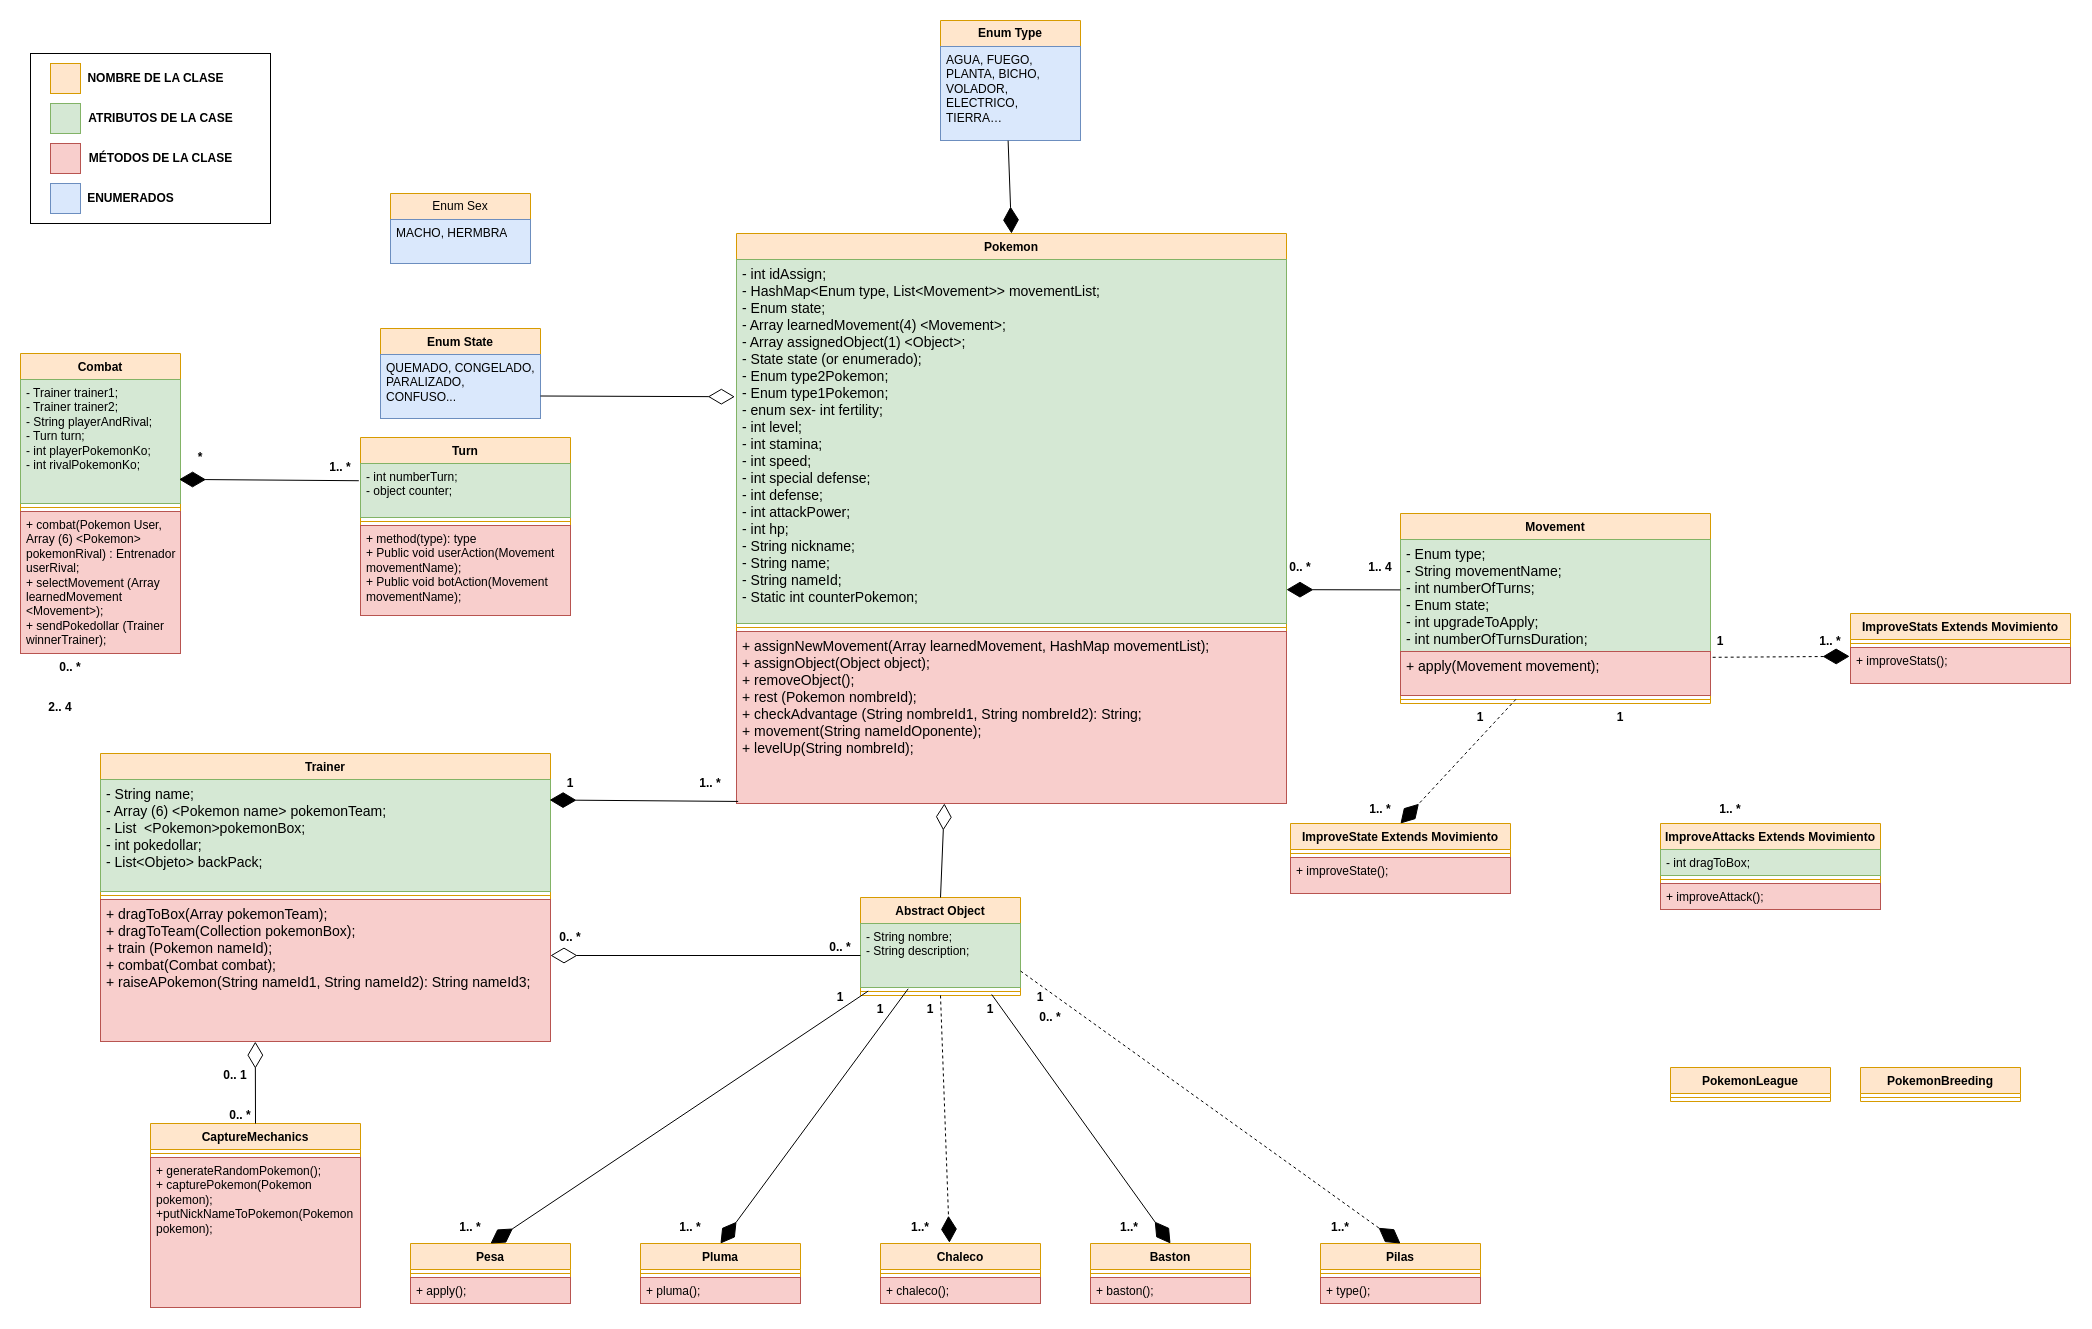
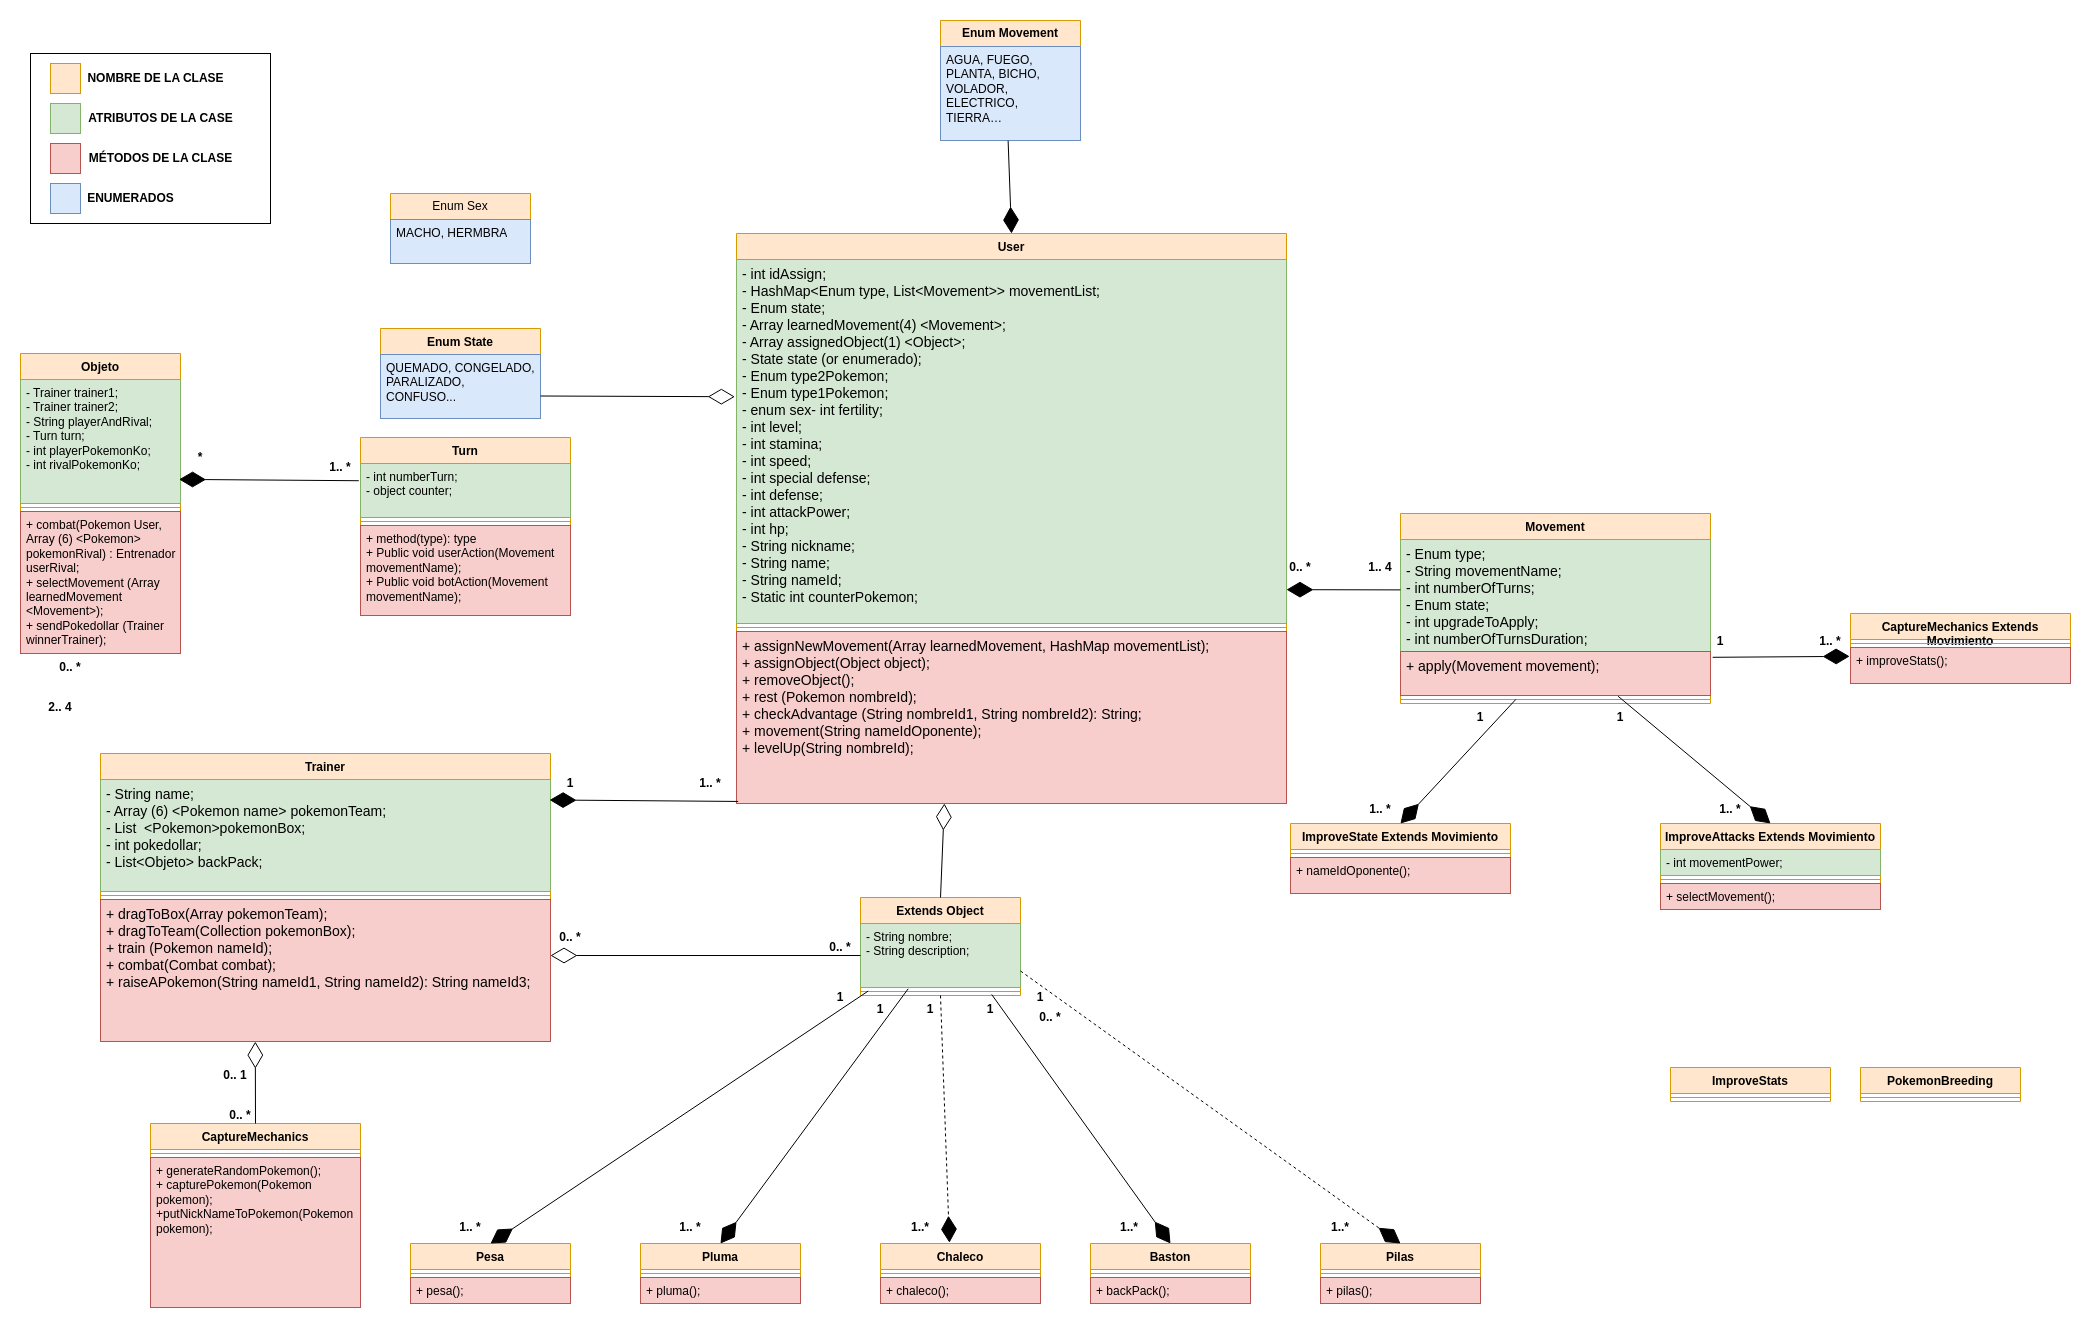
node "Enum Type": label "Enum Type" -> "Enum Movement"
node "Pokemon": label "Pokemon" -> "User"
node "Combat": label "Combat" -> "Objeto"
node "ImproveStats Extends Movimiento": label "ImproveStats Extends Movimiento" -> "CaptureMechanics Extends Movimiento"
edge "+ apply(Movement movement);" -> "+ improveStats();": style dashed -> solid
edge "+ apply(Movement movement);" -> "ImproveState Extends Movimiento": style dashed -> solid
edge "+ apply(Movement movement);" -> "ImproveAttacks Extends Movimiento": added
node "- int dragToBox;": label "- int dragToBox;" -> "- int movementPower;"
node "+ improveState();": label "+ improveState();" -> "+ nameIdOponente();"
node "+ improveAttack();": label "+ improveAttack();" -> "+ selectMovement();"
node "Abstract Object": label "Abstract Object" -> "Extends Object"
node "PokemonLeague": label "PokemonLeague" -> "ImproveStats"
node "+ apply();": label "+ apply();" -> "+ pesa();"
node "+ baston();": label "+ baston();" -> "+ backPack();"
node "+ type();": label "+ type();" -> "+ pilas();"
